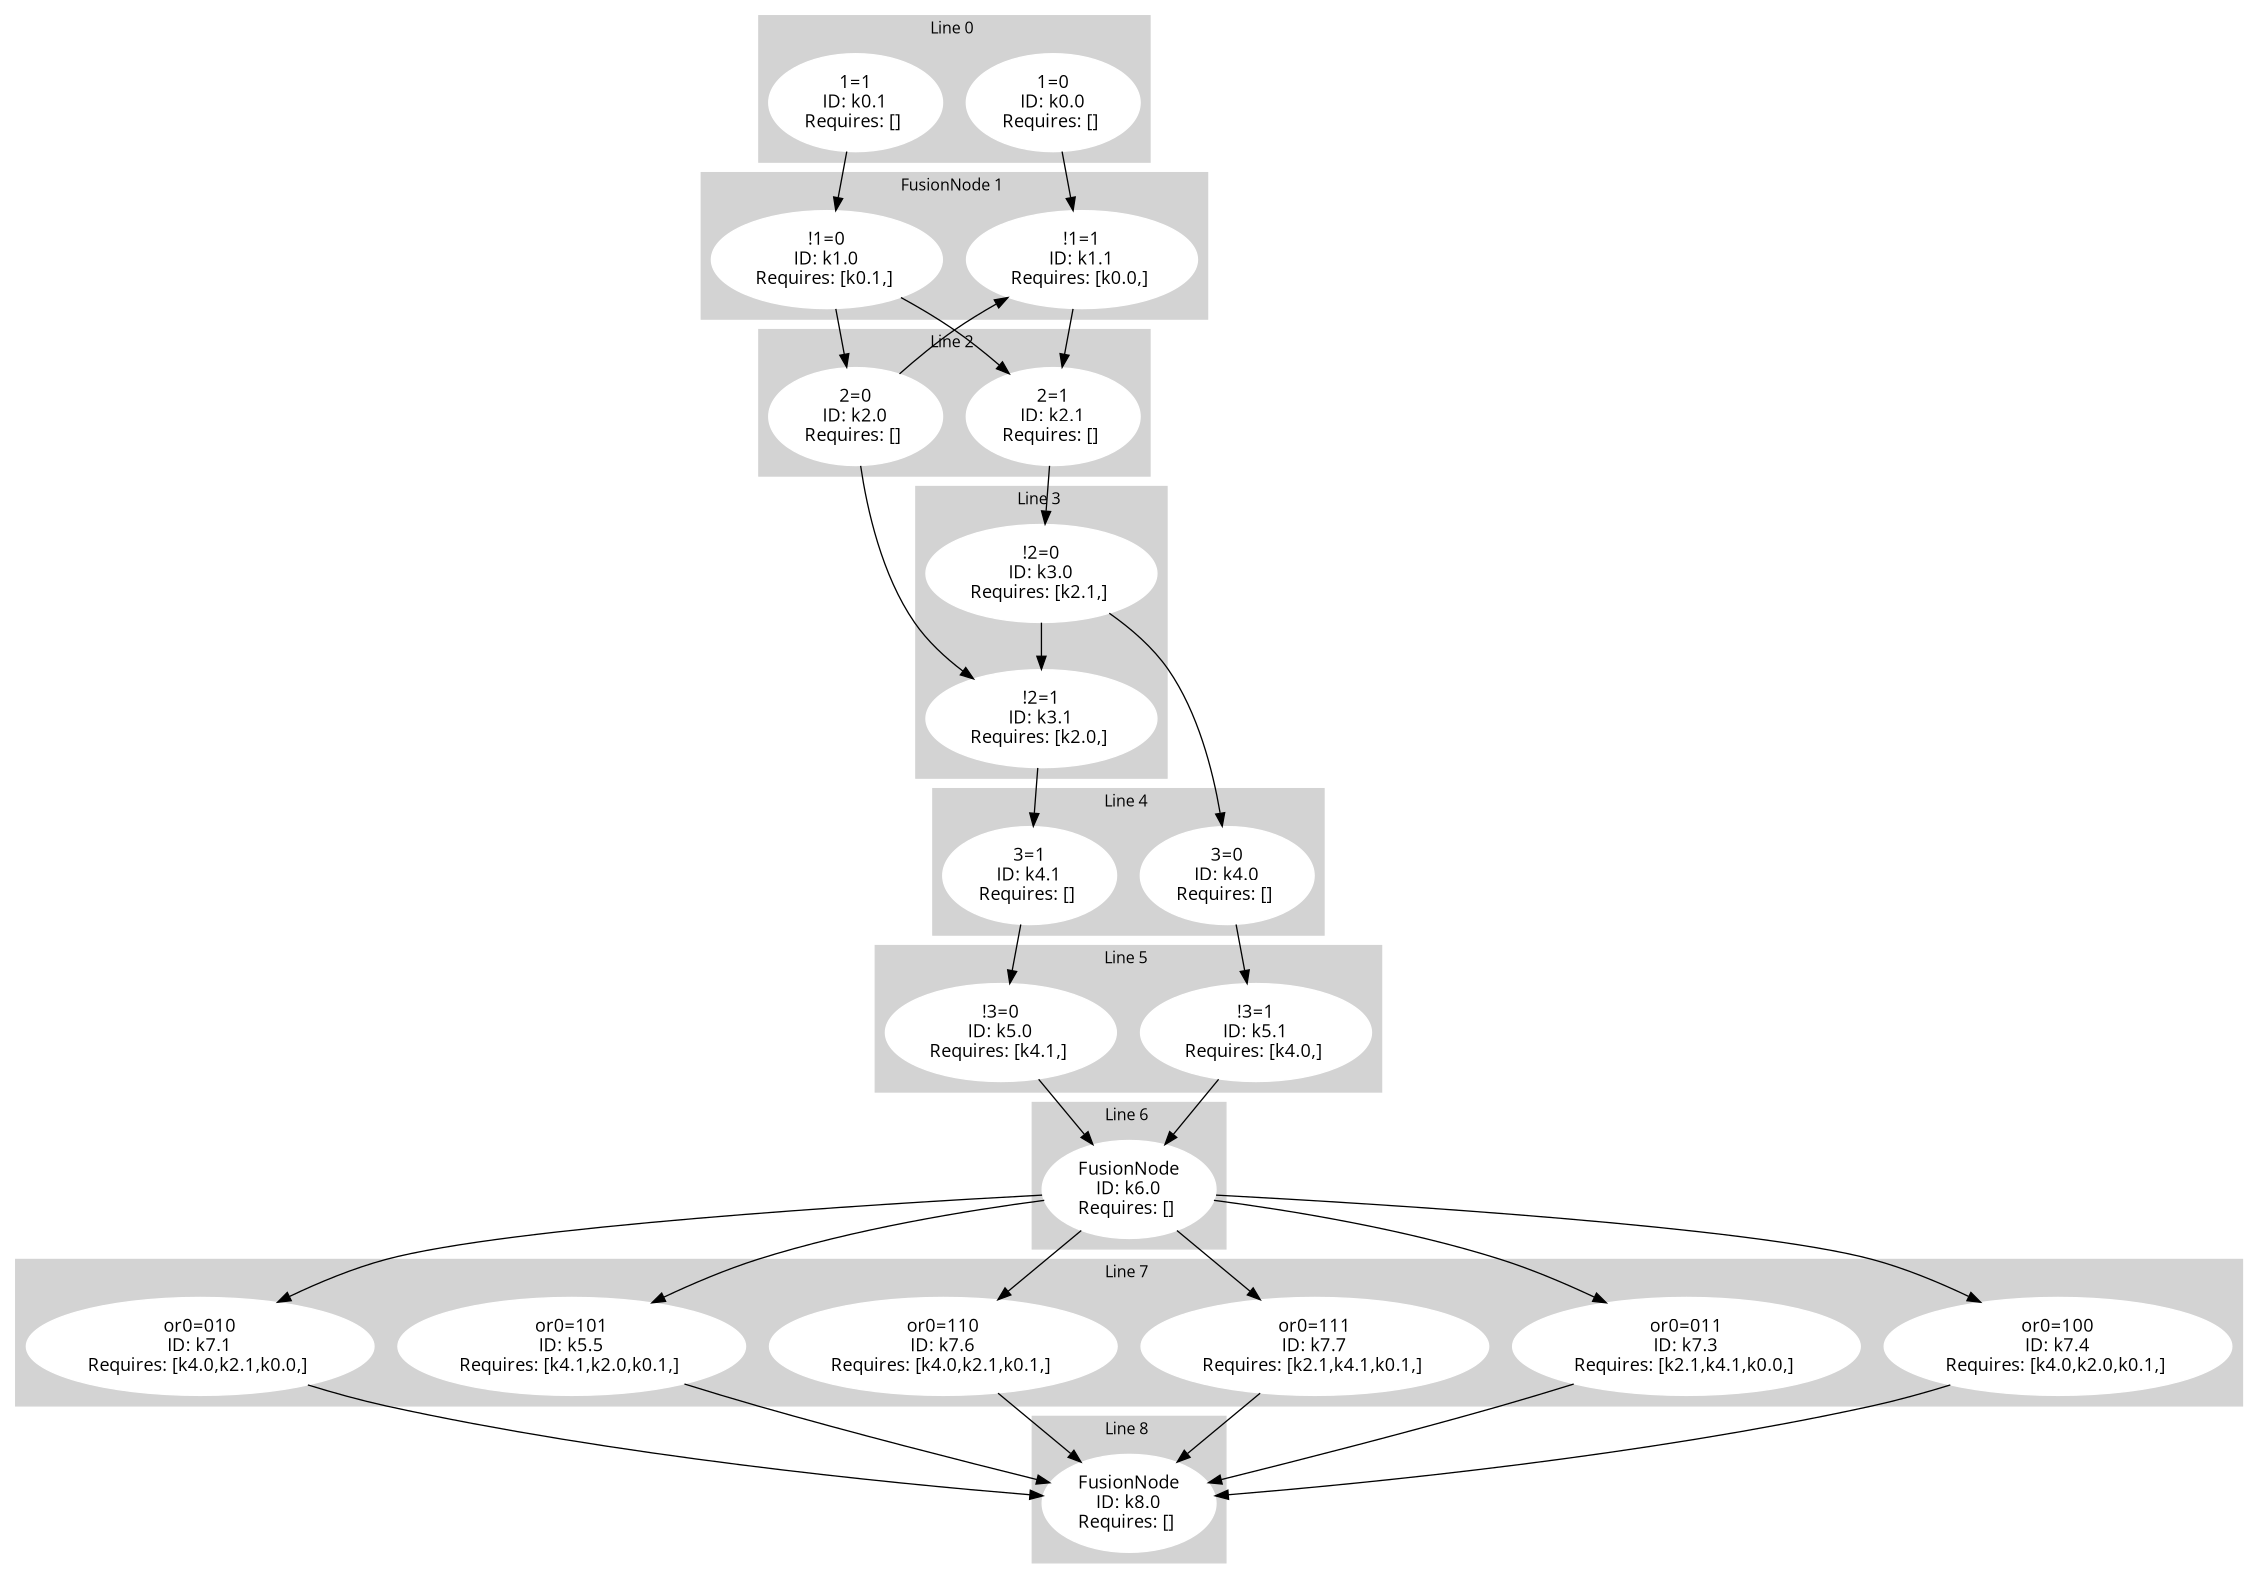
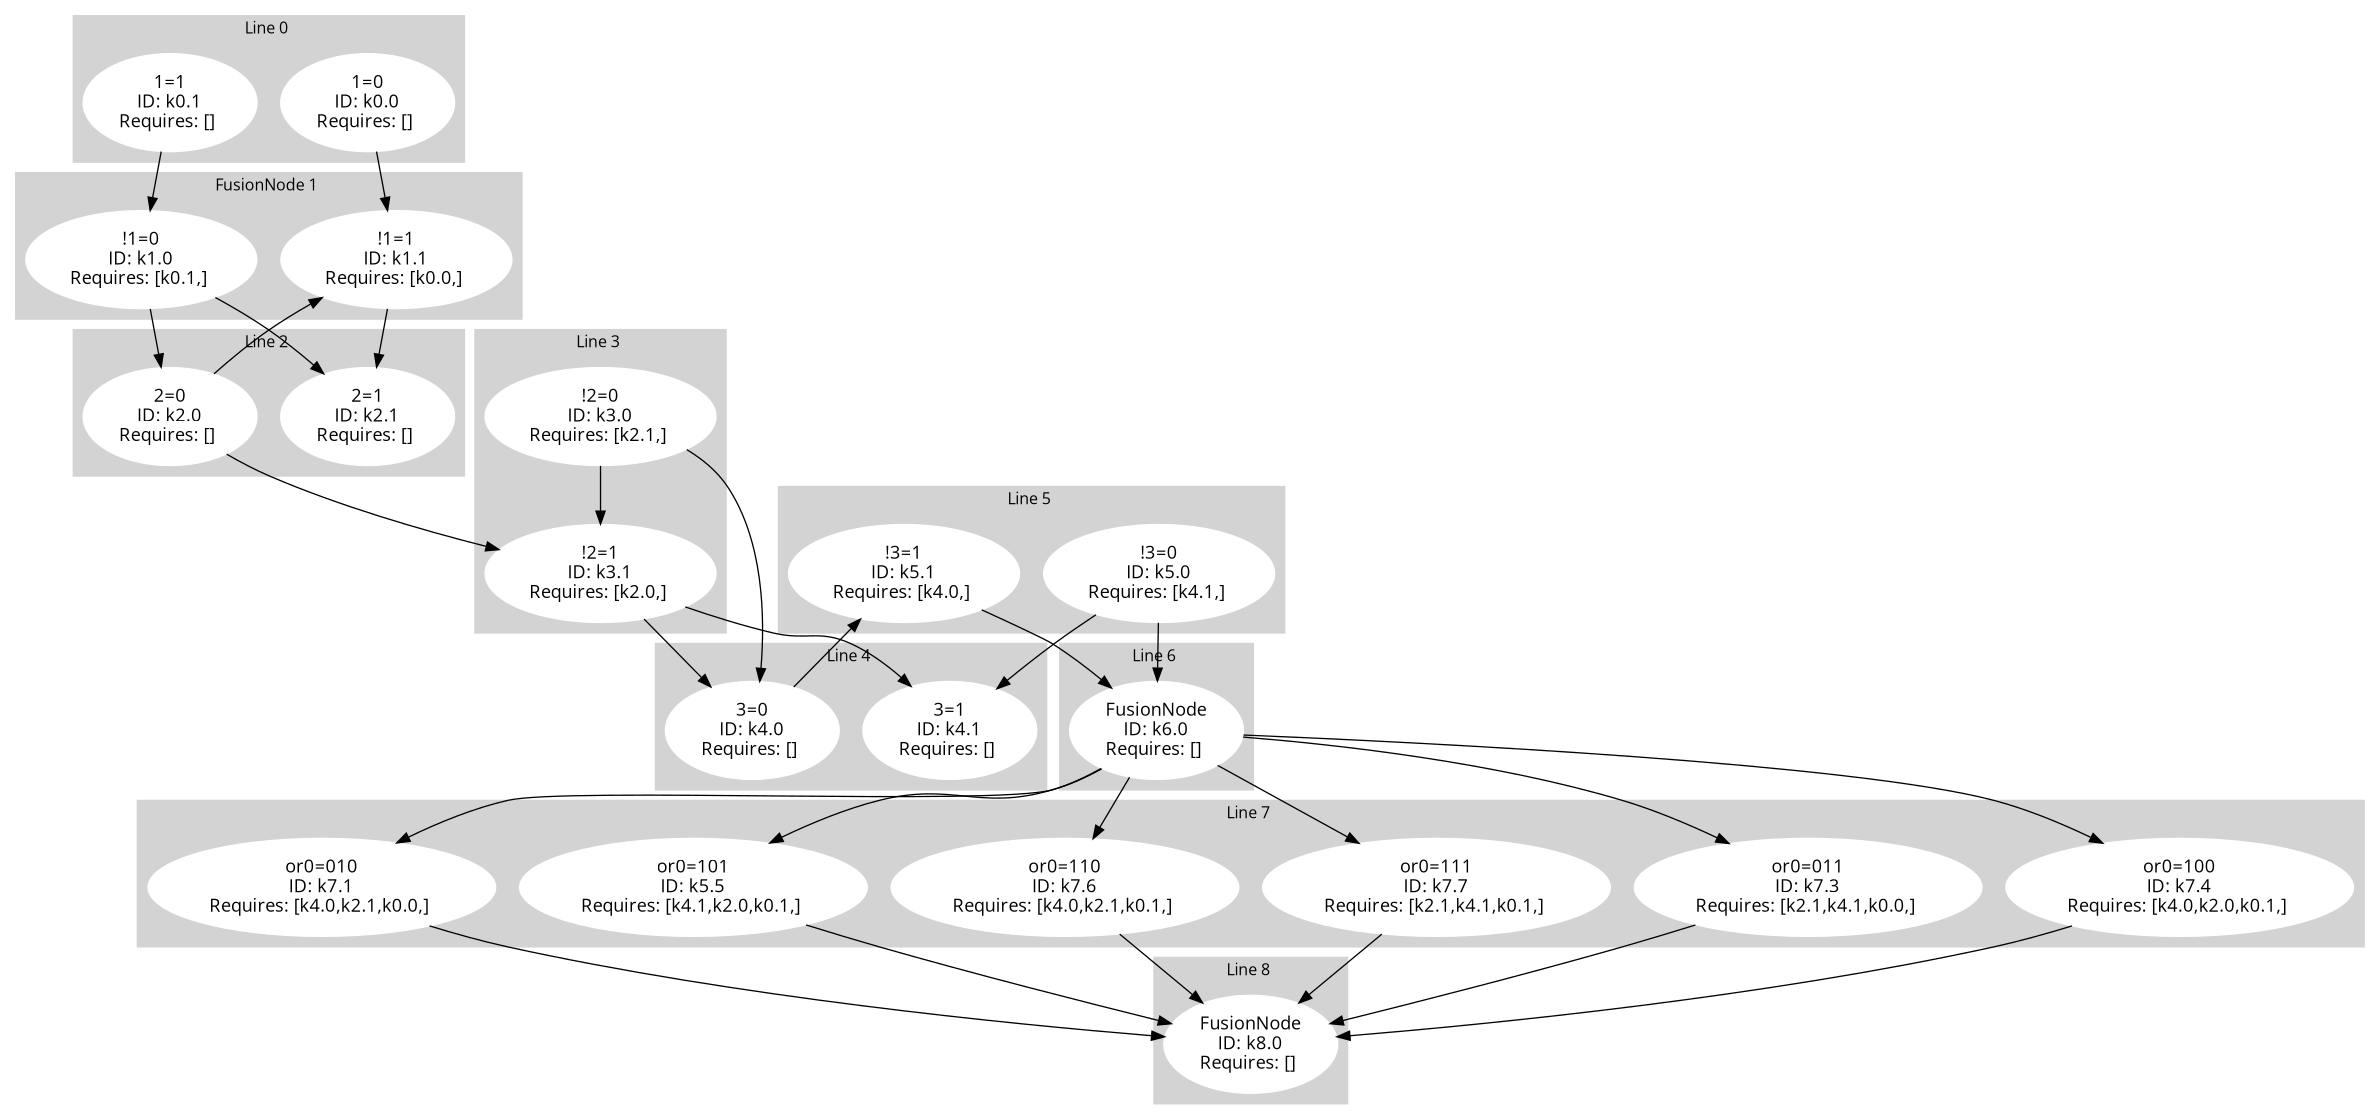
edge "2=1" -> "!2=0": removed
edge "!2=1" -> "3=0": added
edge "3=1" -> "!3=0": reversed
